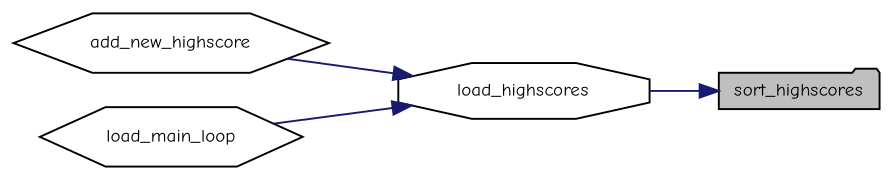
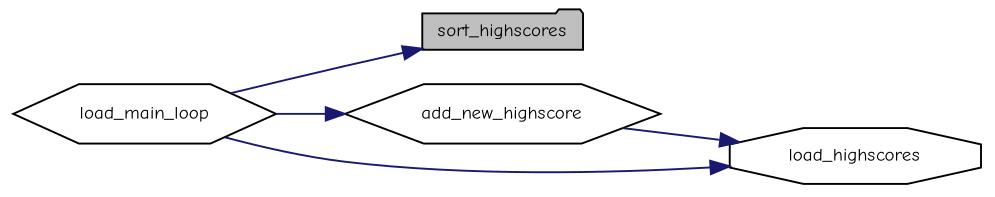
edge "load_highscores" -> "sort_highscores": now "load_main_loop" -> "sort_highscores"
edge "load_main_loop" -> "add_new_highscore": added
